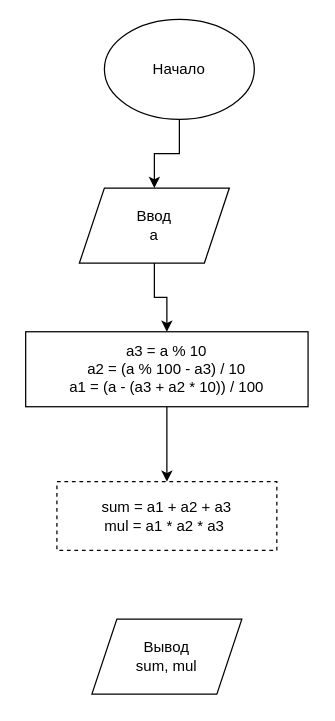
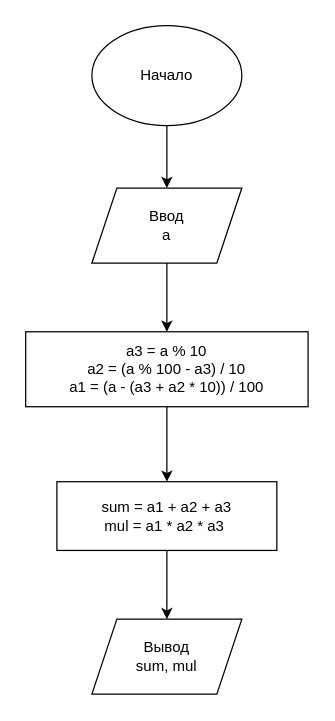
node "Начало": moved (179, 69) -> (167, 76)
node "Ввод a": moved (154, 226) -> (167, 226)
node "sum = a1 + a2 + a3 mul = a1 * a2 * a3": style dashed -> solid
edge "sum = a1 + a2 + a3 mul = a1 * a2 * a3" -> "Вывод sum, mul": added
